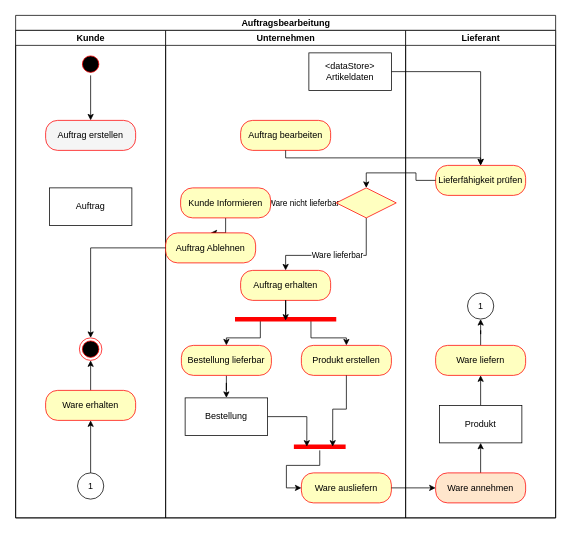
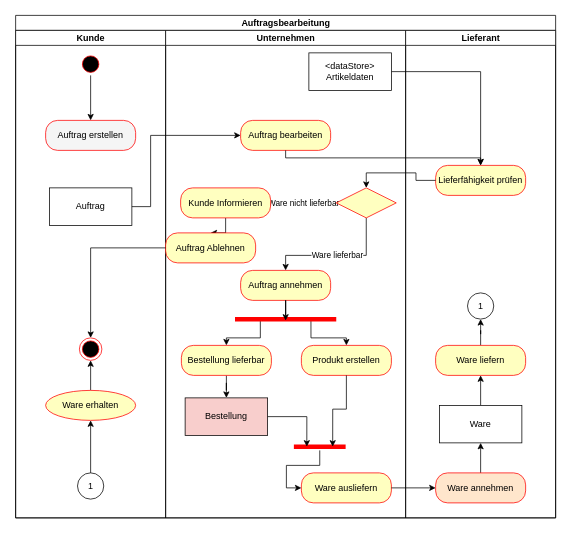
edge "Auftrag" -> "Auftrag bearbeiten": added
node "Auftrag erhalten": label "Auftrag erhalten" -> "Auftrag annehmen"
node "Ware erhalten": shape rounded rectangle -> ellipse
node "Bestellung": fillcolor #ffffff -> #f8cecc
node "Produkt": label "Produkt" -> "Ware"
